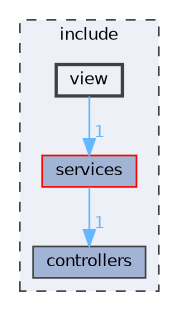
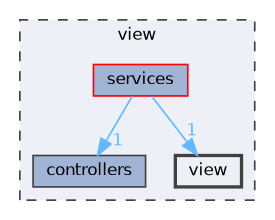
cluster "include": label "include" -> "view"
edge "view" -> "services": reversed
